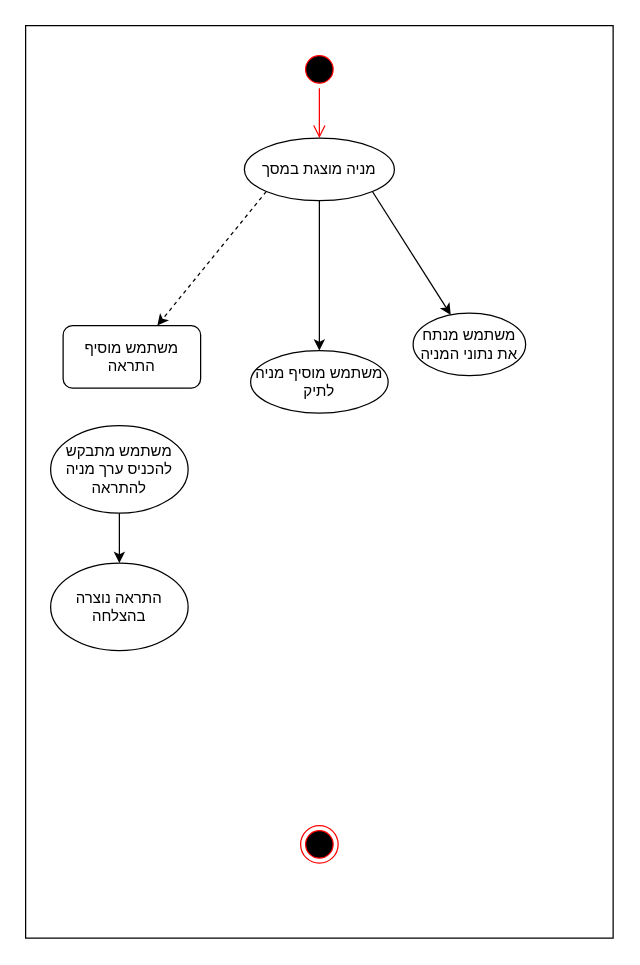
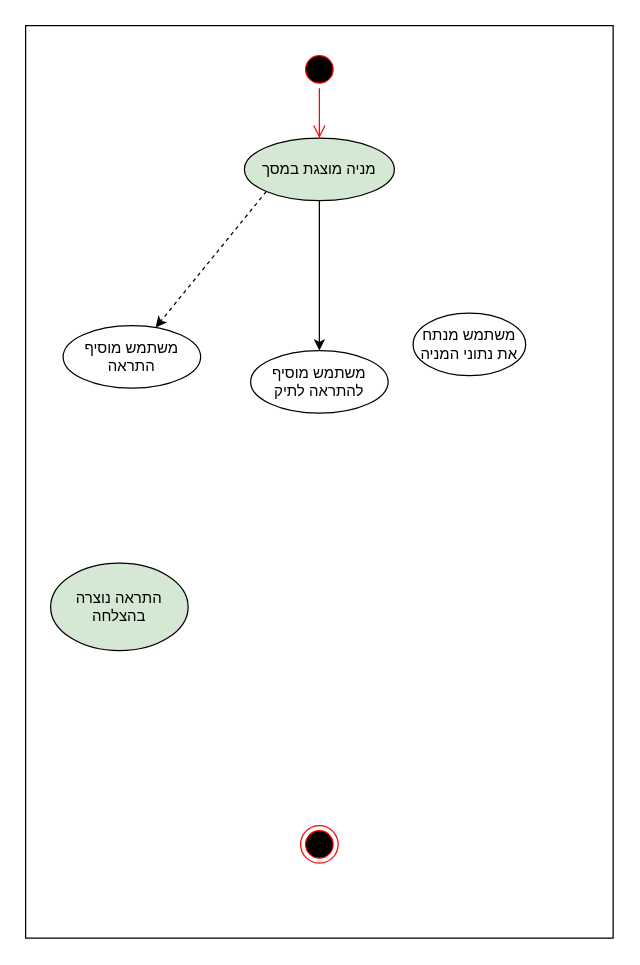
node "מניה מוצגת במסך": fillcolor #ffffff -> #d5e8d4
edge "מניה מוצגת במסך" -> "משתמש מנתח את נתוני המניה": removed
node "משתמש מוסיף התראה": shape rounded rectangle -> ellipse
node "משתמש מוסיף מניה לתיק": label "משתמש מוסיף מניה לתיק" -> "משתמש מוסיף להתראה לתיק"
node "משתמש מתבקש להכניס ערך מניה להתראה": removed
edge "משתמש מתבקש להכניס ערך מניה להתראה" -> "התראה נוצרה בהצלחה": removed
node "התראה נוצרה בהצלחה": fillcolor #ffffff -> #d5e8d4
